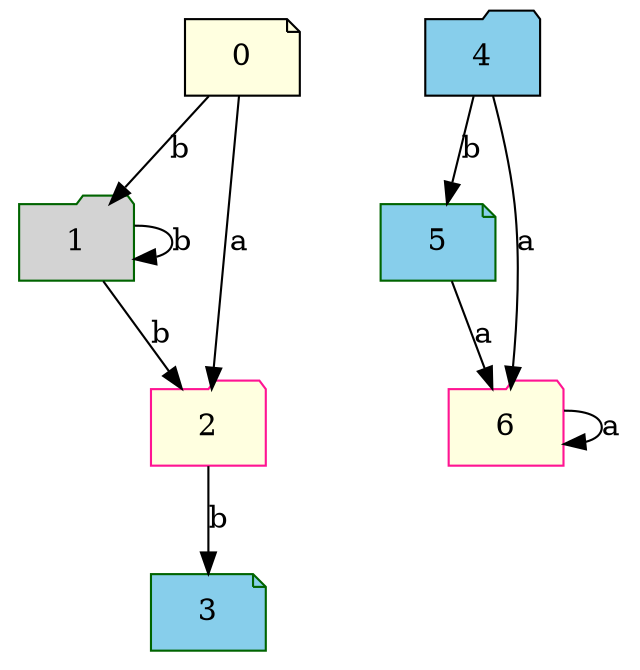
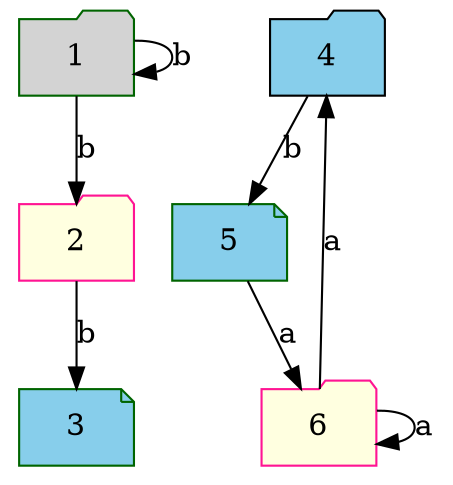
node "0": removed
edge "4" -> "6": reversed
